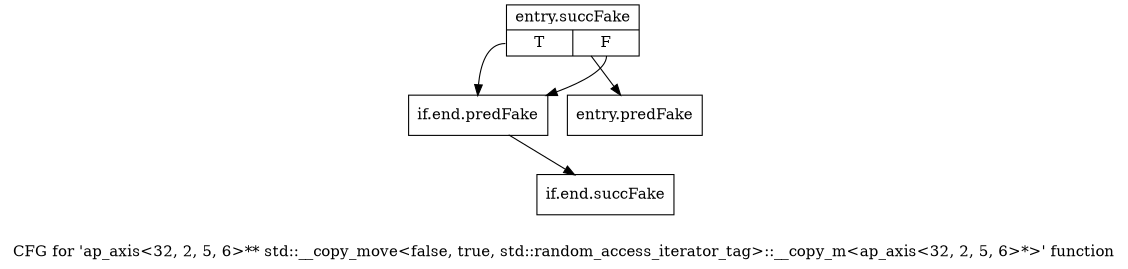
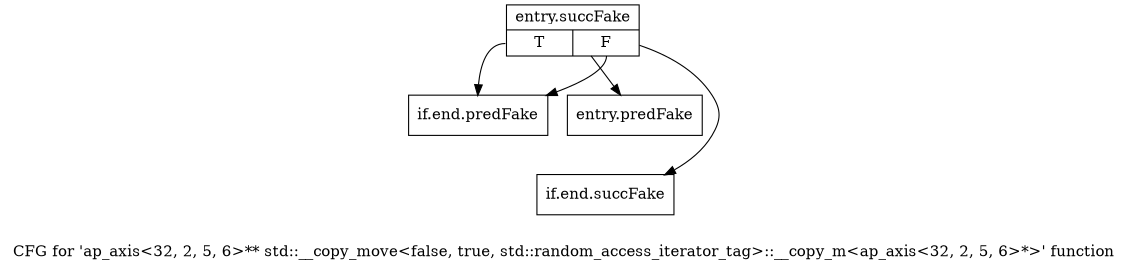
edge "if.end.predFake" -> "if.end.succFake": now "entry.succFake" -> "if.end.succFake"
